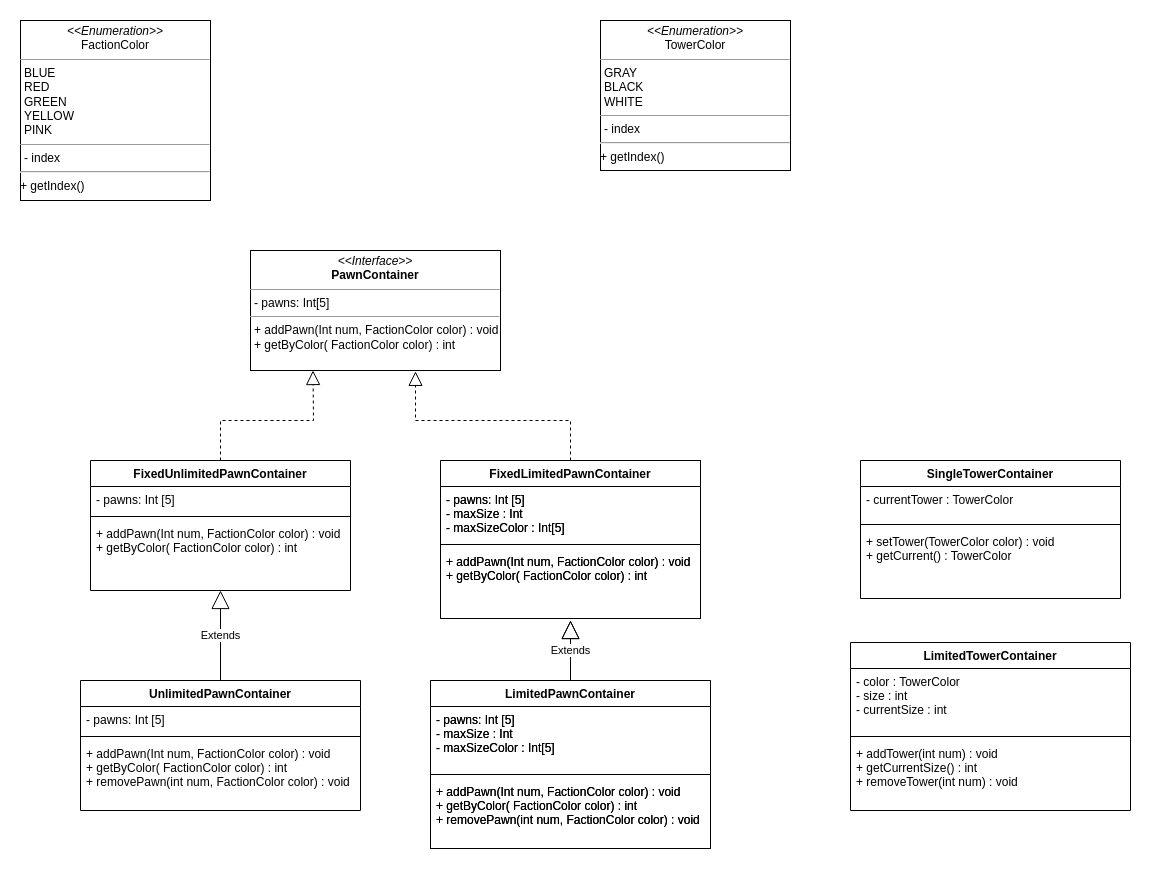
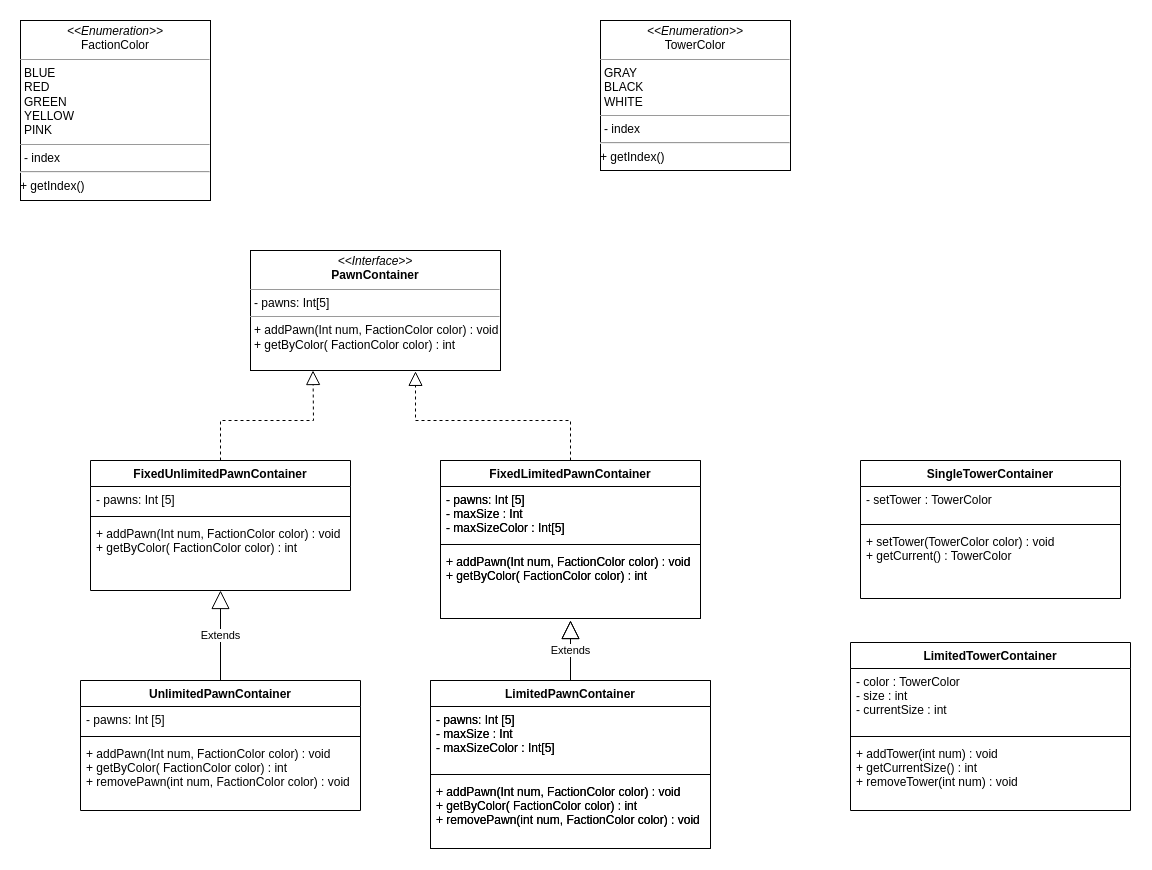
node "- currentTower : TowerColor": label "- currentTower : TowerColor" -> "- setTower : TowerColor"
